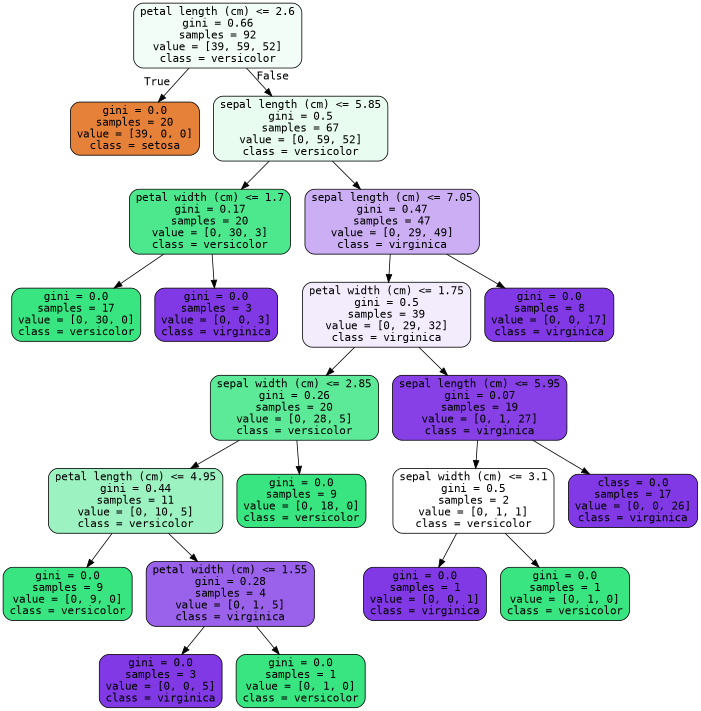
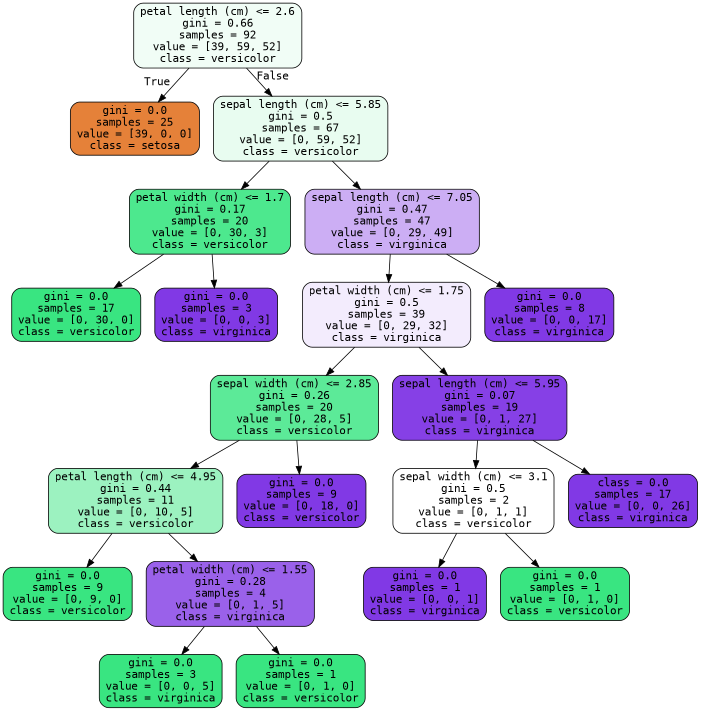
node "gini = 0.0 samples = 20 value = [39, 0, 0] class = setosa": label "gini = 0.0 samples = 20 value = [39, 0, 0] class = setosa" -> "gini = 0.0 samples = 25 value = [39, 0, 0] class = setosa"
node "gini = 0.0 samples = 9 value = [0, 18, 0] class = versicolor": fillcolor #39e581 -> #8139e5
node "gini = 0.0 samples = 3 value = [0, 0, 5] class = virginica": fillcolor #8139e5 -> #39e581
